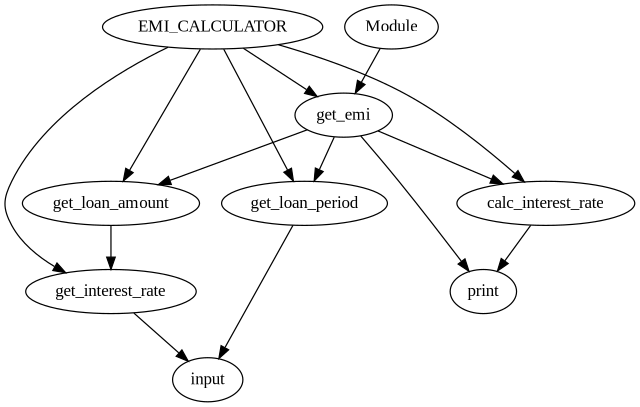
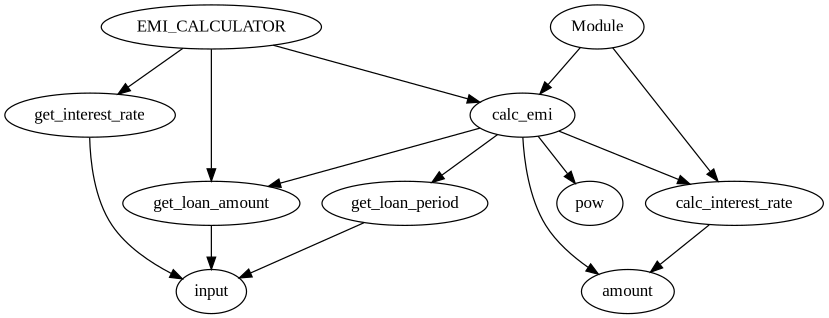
edge "EMI_CALCULATOR" -> "calc_interest_rate": now "Module" -> "calc_interest_rate"
edge "EMI_CALCULATOR" -> "get_loan_period": removed
node "get_emi": label "get_emi" -> "calc_emi"
node "pow": added
edge "get_loan_amount" -> "get_interest_rate": now "get_loan_amount" -> "input"
node "print": label "print" -> "amount"
